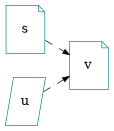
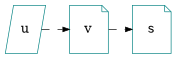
edge "s" -> "v": reversed
